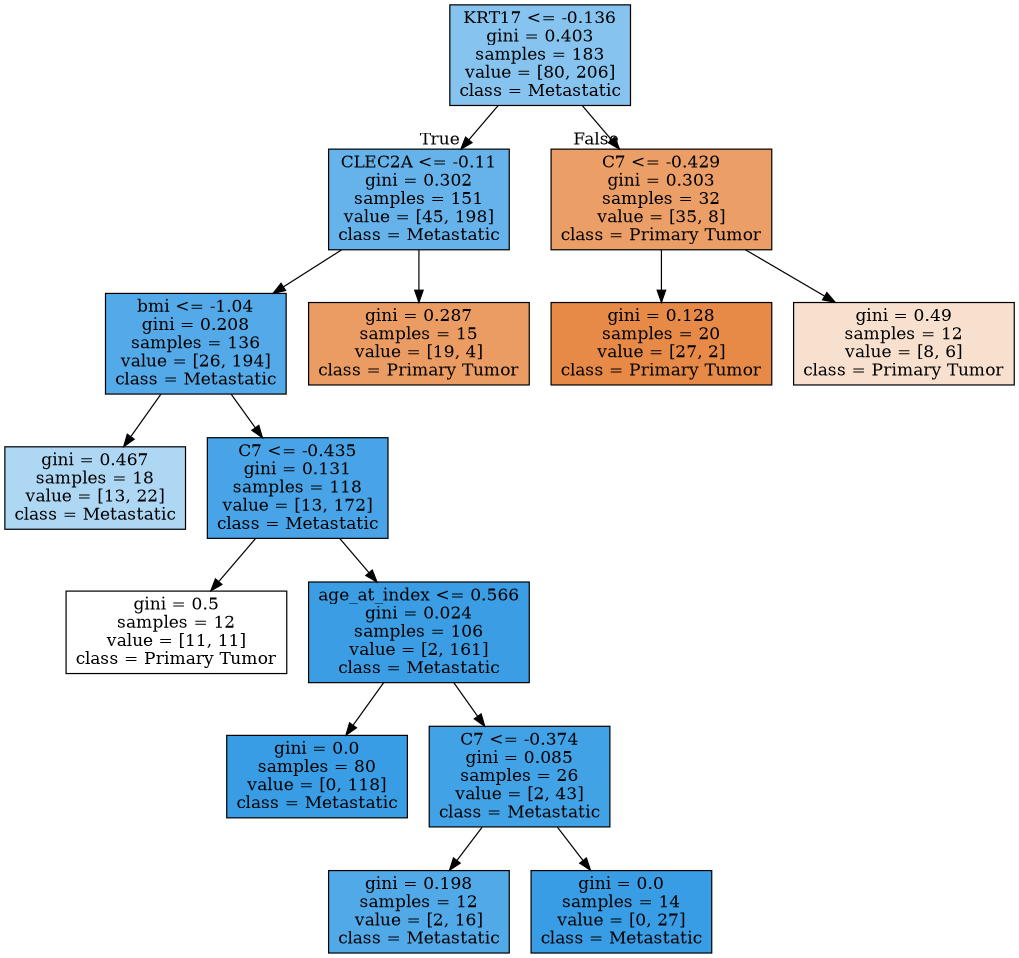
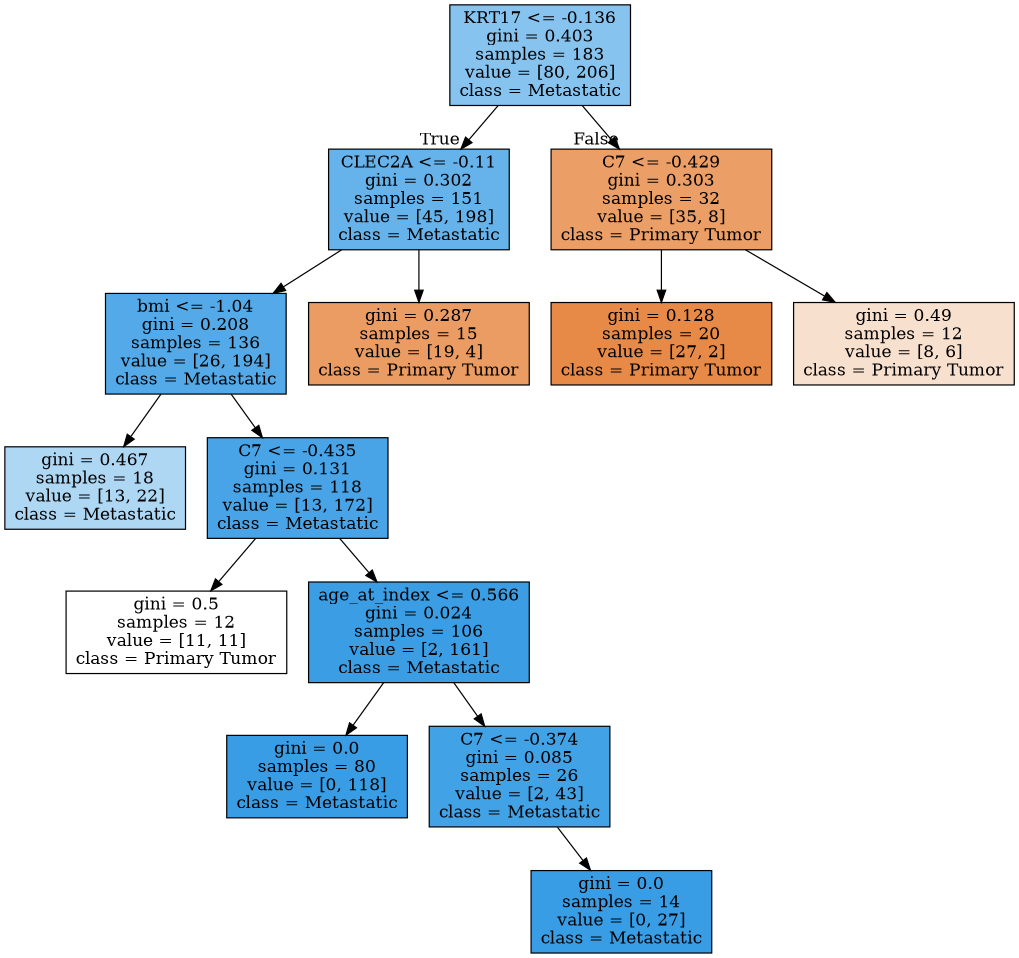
node "gini = 0.198 samples = 12 value = [2, 16] class = Metastatic": removed
